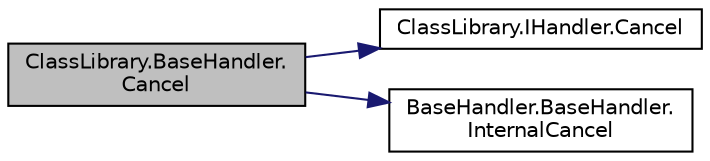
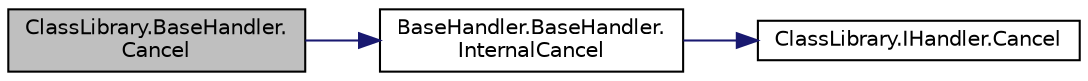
edge "ClassLibrary.BaseHandler. Cancel" -> "ClassLibrary.IHandler.Cancel": now "BaseHandler.BaseHandler. InternalCancel" -> "ClassLibrary.IHandler.Cancel"
